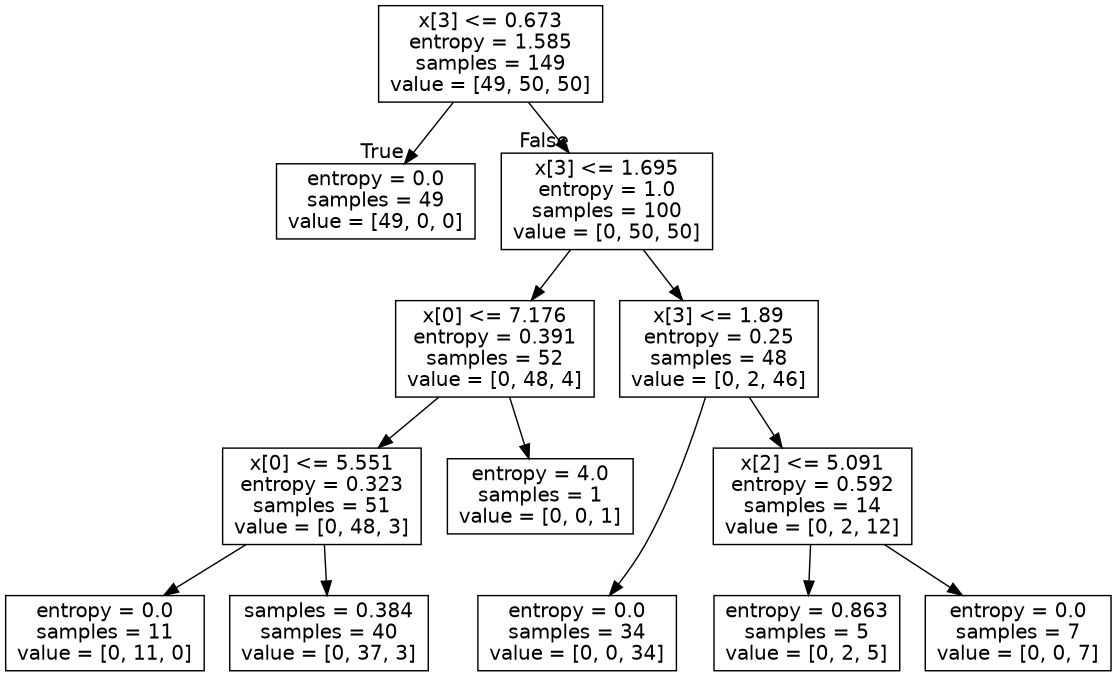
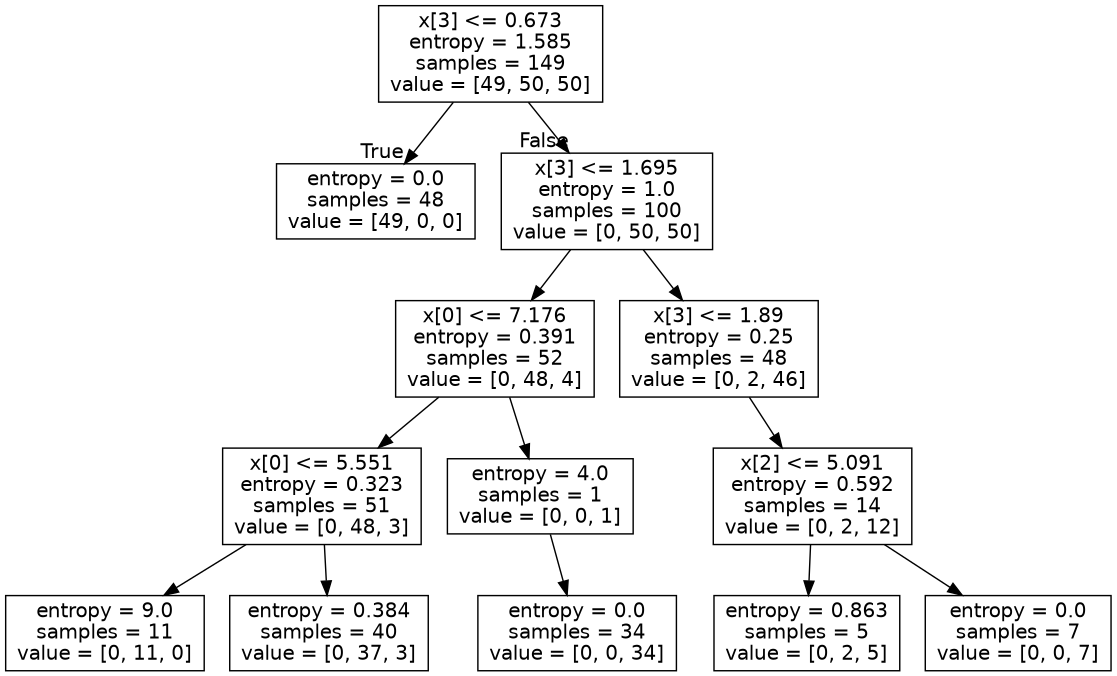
node "entropy = 0.0 samples = 49 value = [49, 0, 0]": label "entropy = 0.0 samples = 49 value = [49, 0, 0]" -> "entropy = 0.0 samples = 48 value = [49, 0, 0]"
edge "x[3] <= 1.89 entropy = 0.25 samples = 48 value = [0, 2, 46]" -> "entropy = 0.0 samples = 34 value = [0, 0, 34]": now "entropy = 4.0 samples = 1 value = [0, 0, 1]" -> "entropy = 0.0 samples = 34 value = [0, 0, 34]"
node "entropy = 0.0 samples = 11 value = [0, 11, 0]": label "entropy = 0.0 samples = 11 value = [0, 11, 0]" -> "entropy = 9.0 samples = 11 value = [0, 11, 0]"
node "samples = 0.384 samples = 40 value = [0, 37, 3]": label "samples = 0.384 samples = 40 value = [0, 37, 3]" -> "entropy = 0.384 samples = 40 value = [0, 37, 3]"
